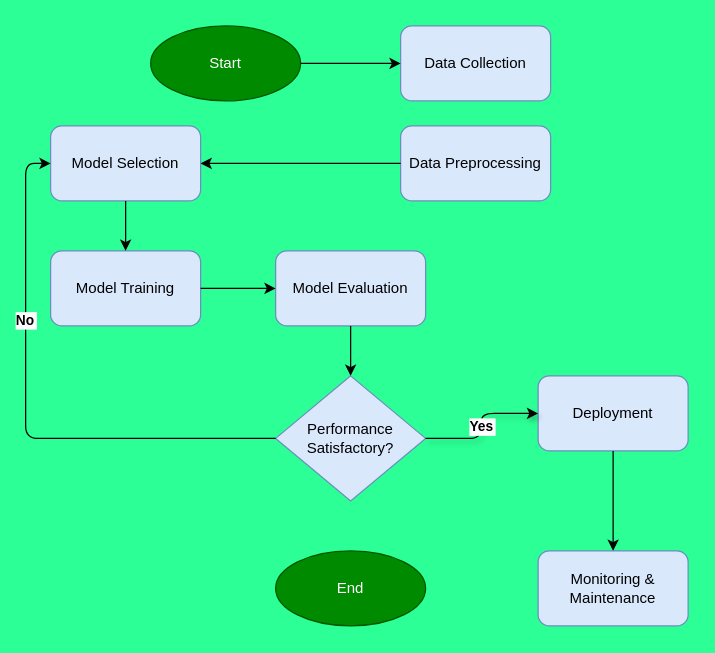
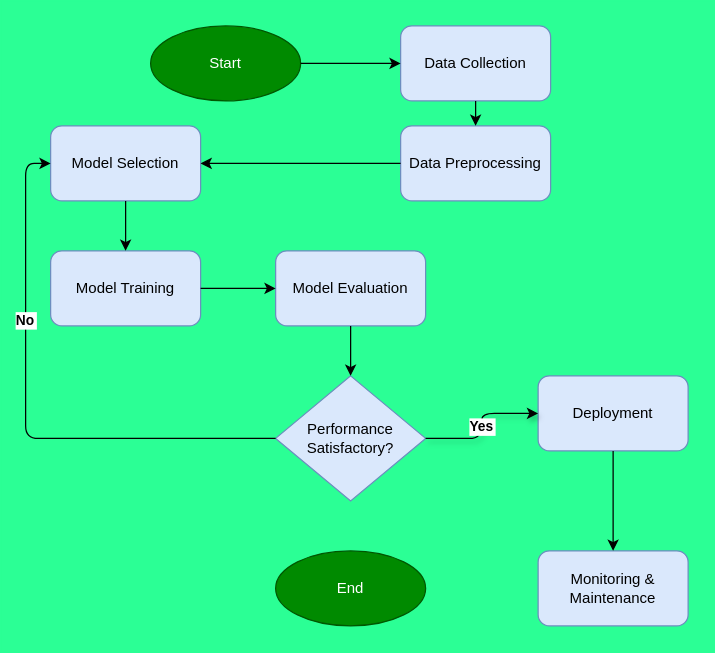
edge "Data Collection" -> "Data Preprocessing": added
